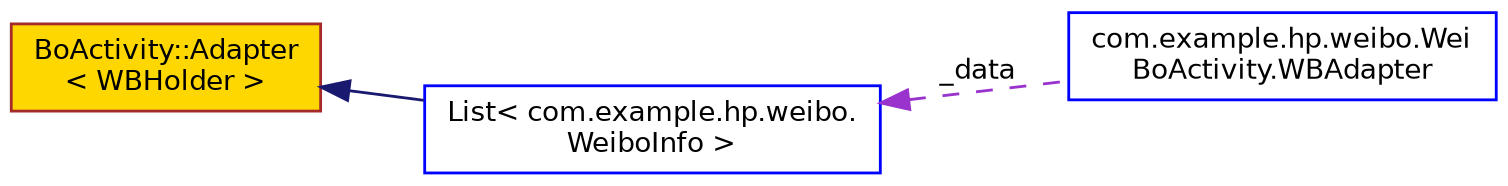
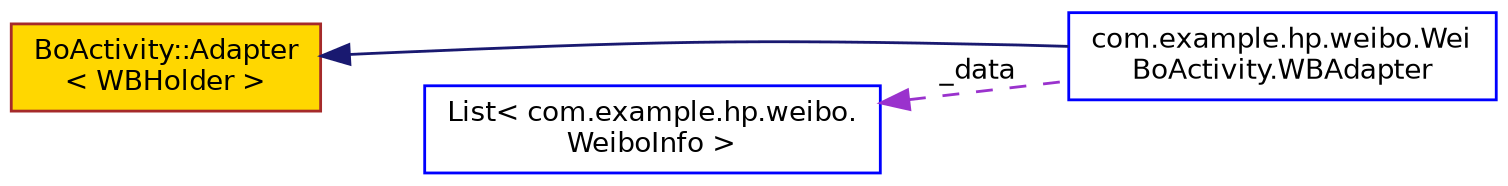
edge "List< com.example.hp.weibo. WeiboInfo >" -> "BoActivity::Adapter < WBHolder >": now "com.example.hp.weibo.Wei BoActivity.WBAdapter" -> "BoActivity::Adapter < WBHolder >"
